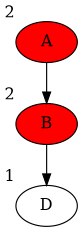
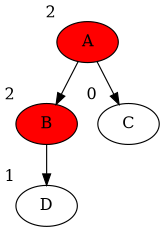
node "C 0": added
